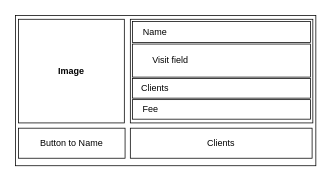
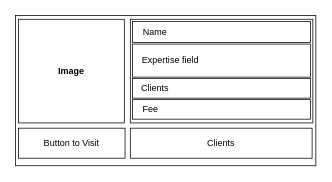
node "Visit field": label "Visit field" -> "Expertise field"
node "Button to Name": label "Button to Name" -> "Button to Visit"
